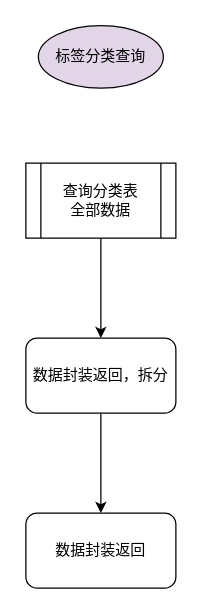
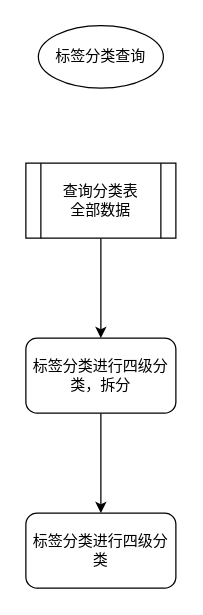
node "标签分类查询": fillcolor #e1d5e7 -> #ffffff
node "数据封装返回，拆分": label "数据封装返回，拆分" -> "标签分类进行四级分类，拆分"
node "数据封装返回": label "数据封装返回" -> "标签分类进行四级分类"
